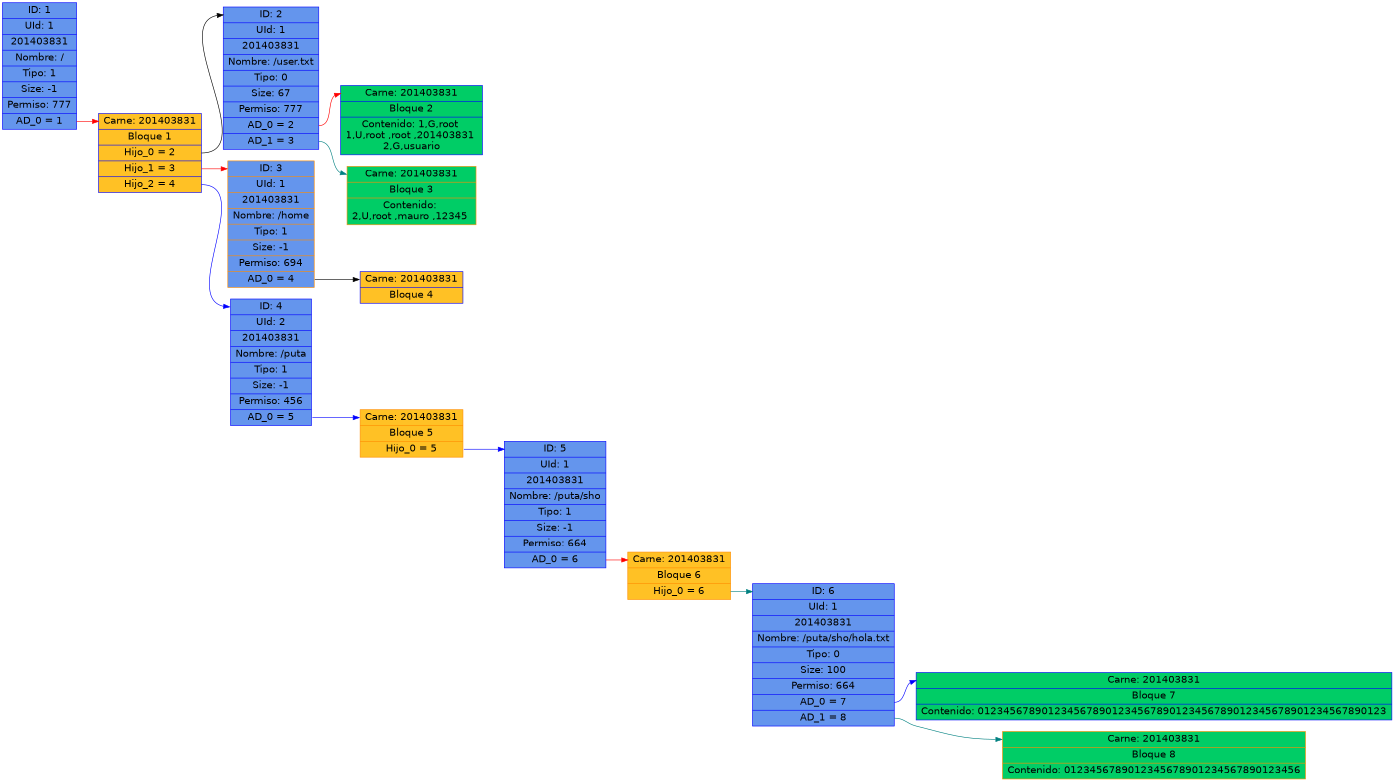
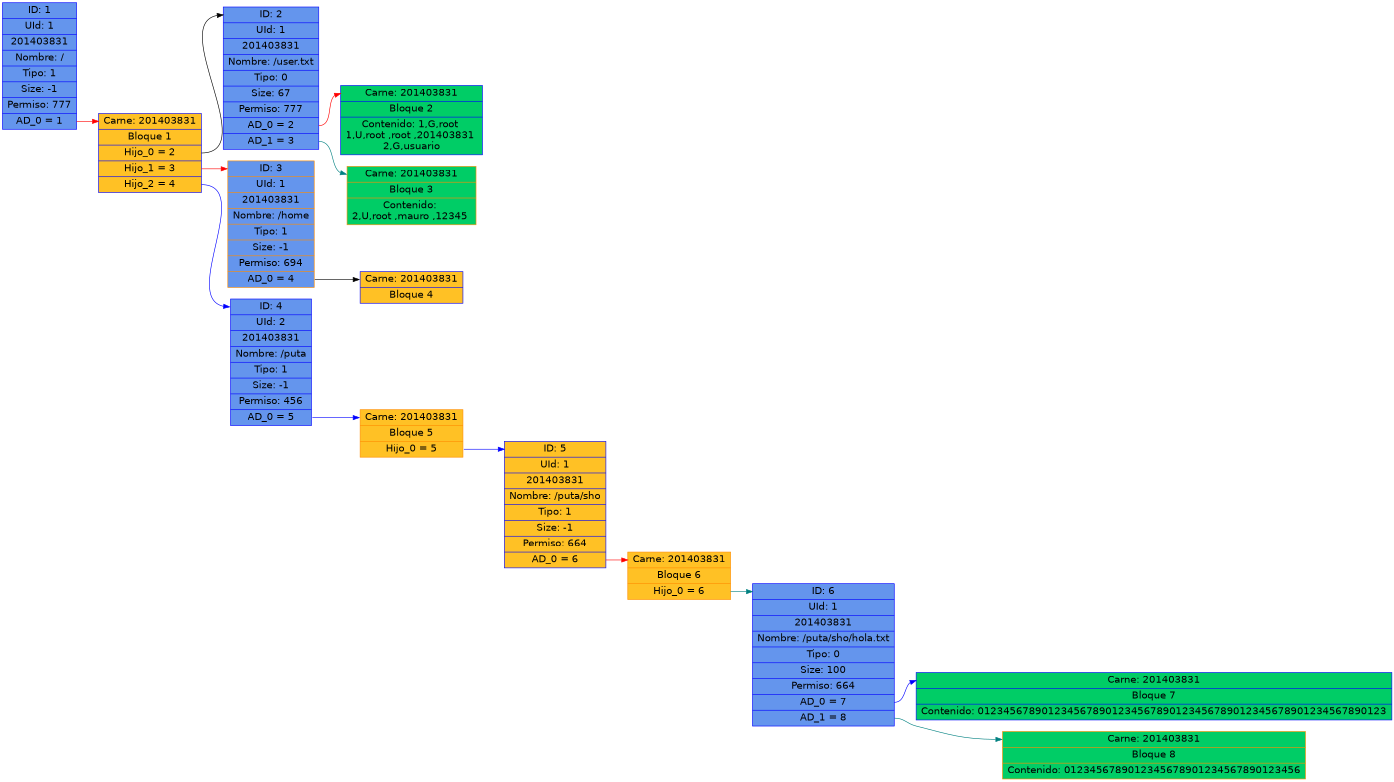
node "ID: 5": fillcolor cornflowerblue -> goldenrod1
